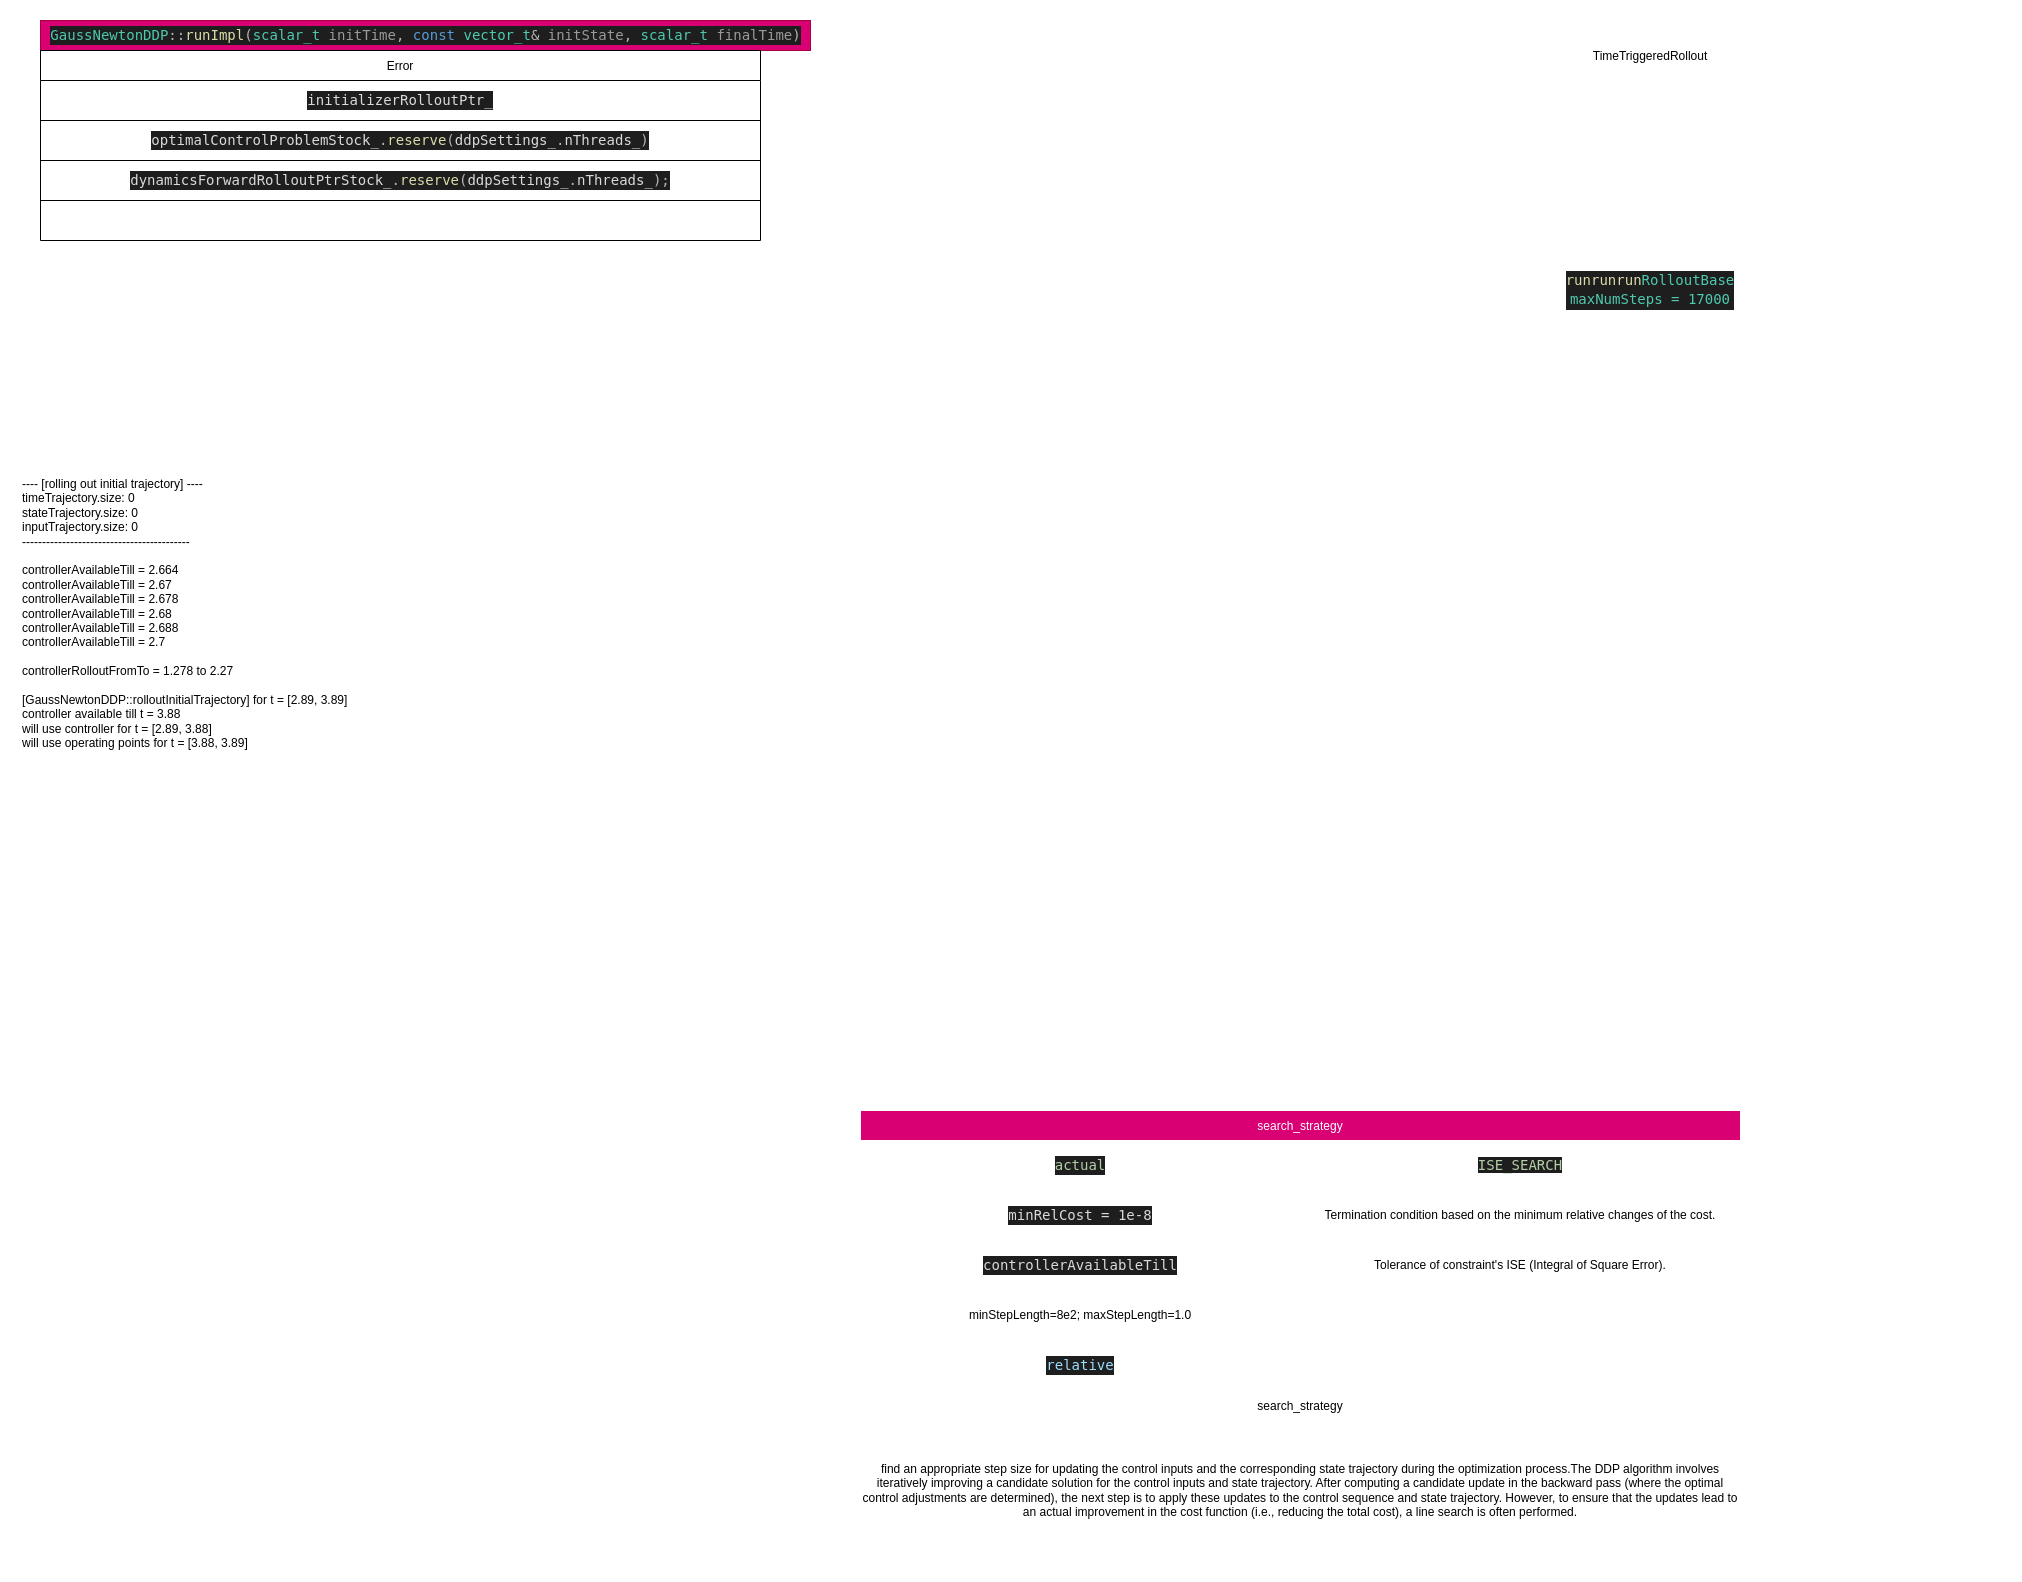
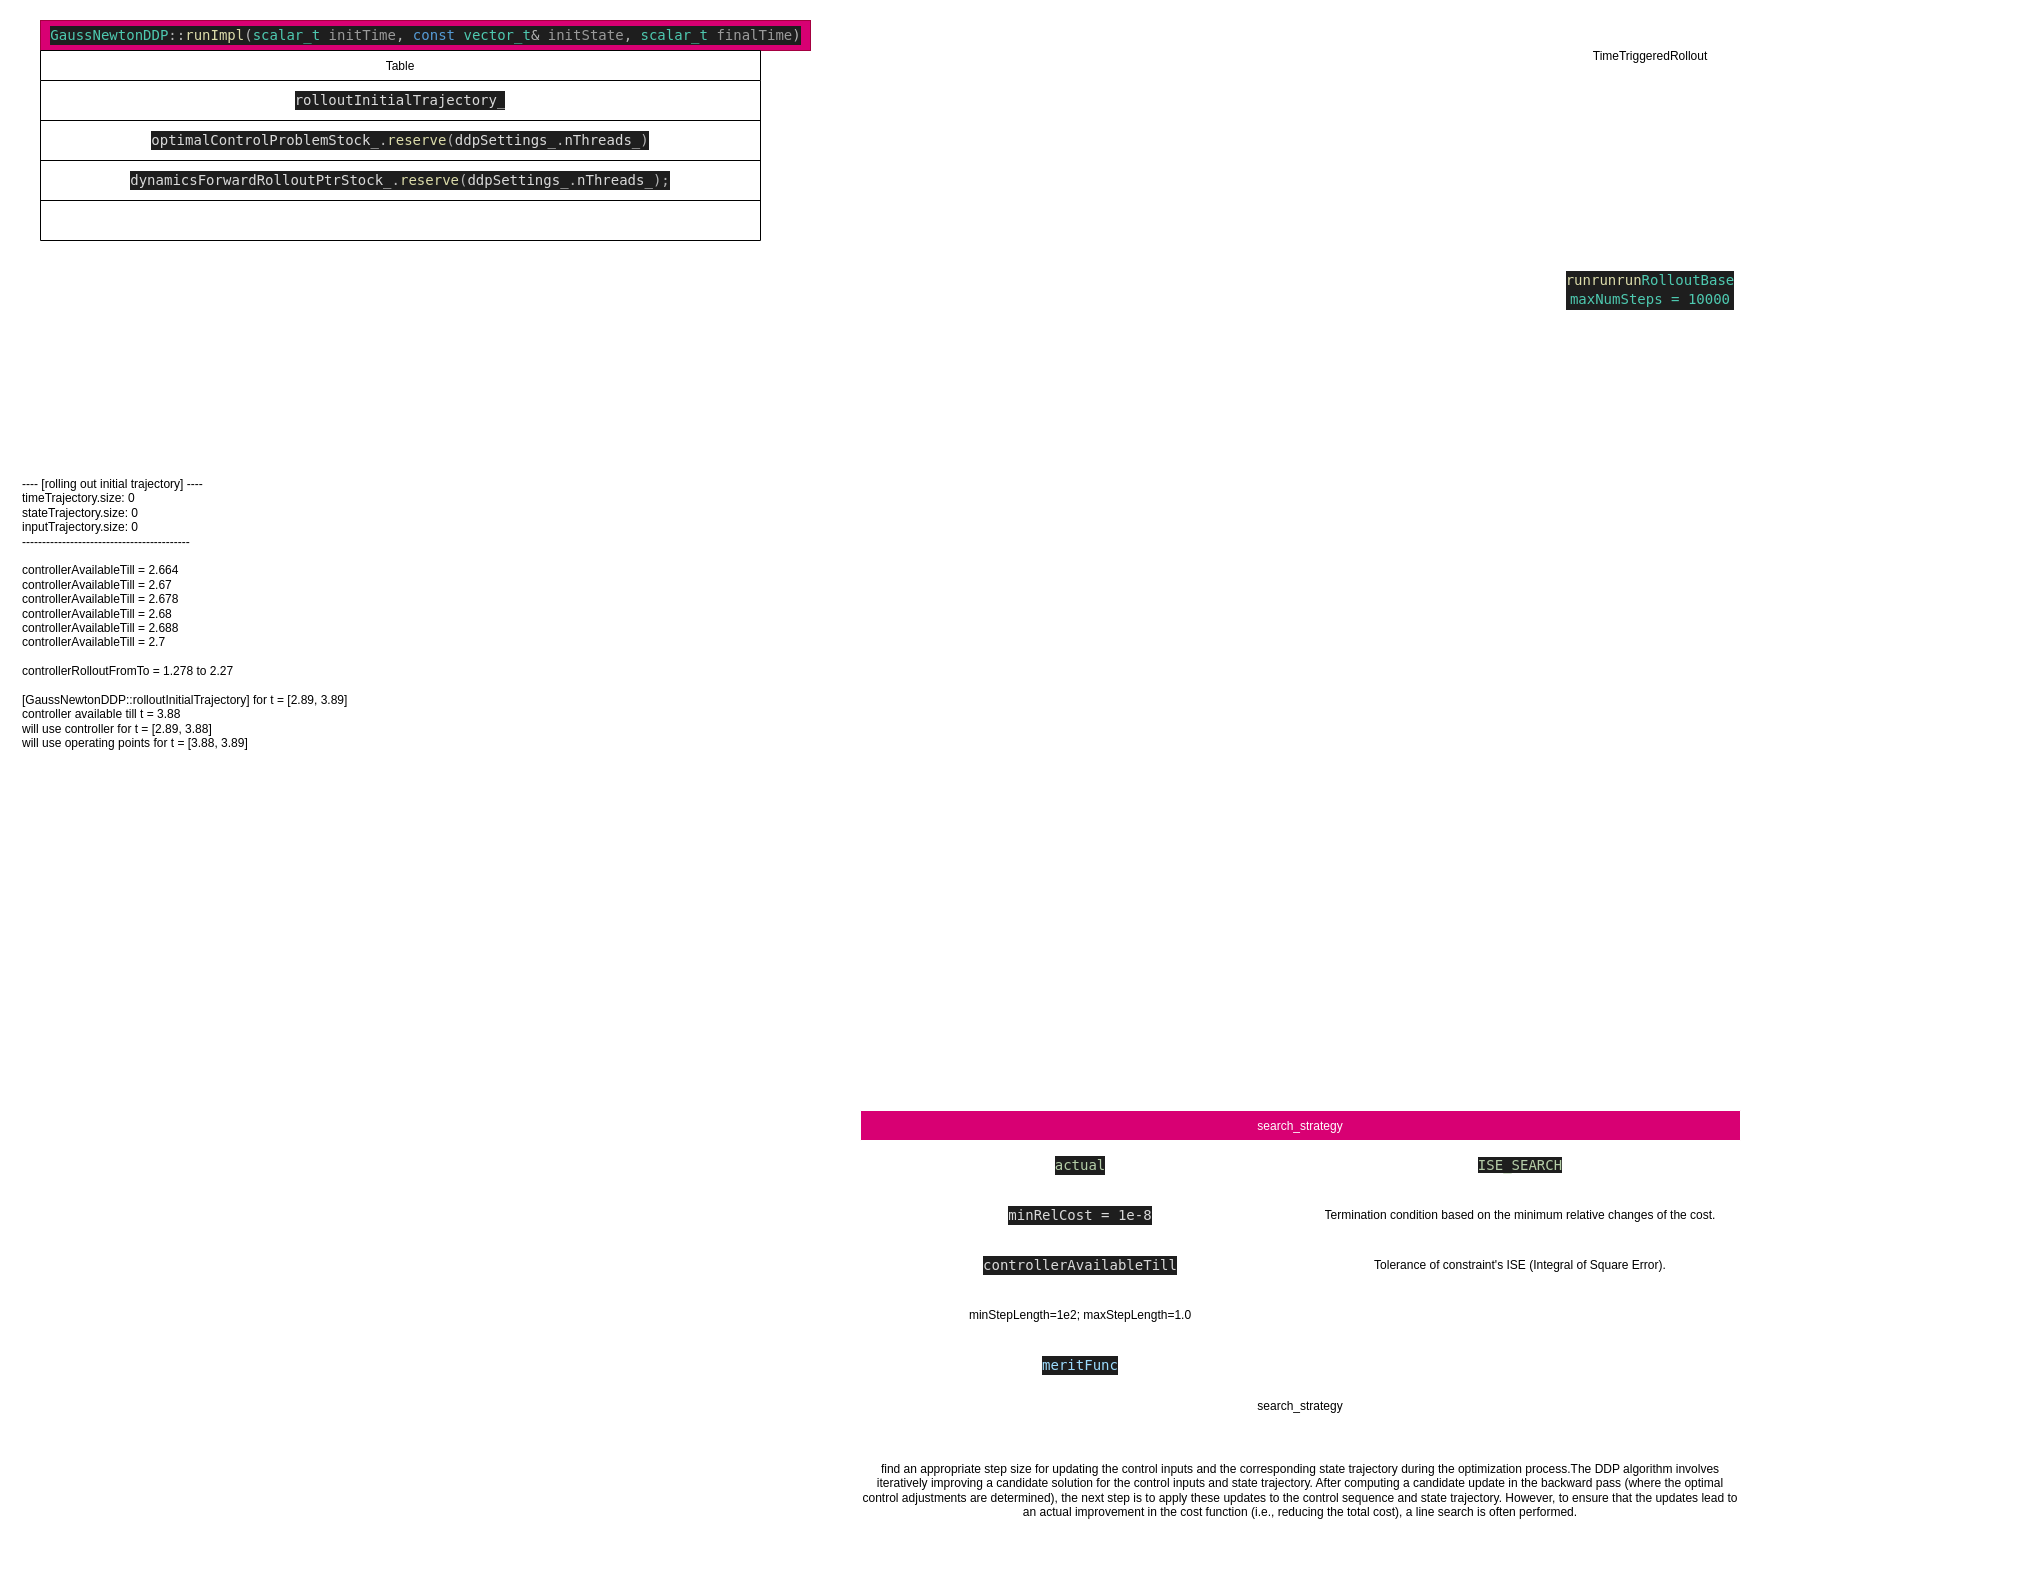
node "Error": label "Error" -> "Table"
node "initializerRolloutPtr_": label "initializerRolloutPtr_" -> "rolloutInitialTrajectory_"
node "runrunrunRolloutBase maxNumSteps = 17000": label "runrunrunRolloutBase maxNumSteps = 17000" -> "runrunrunRolloutBase maxNumSteps = 10000"
node "minStepLength=8e2; maxStepLength=1.0": label "minStepLength=8e2; maxStepLength=1.0" -> "minStepLength=1e2; maxStepLength=1.0"
node "relative": label "relative" -> "meritFunc"
